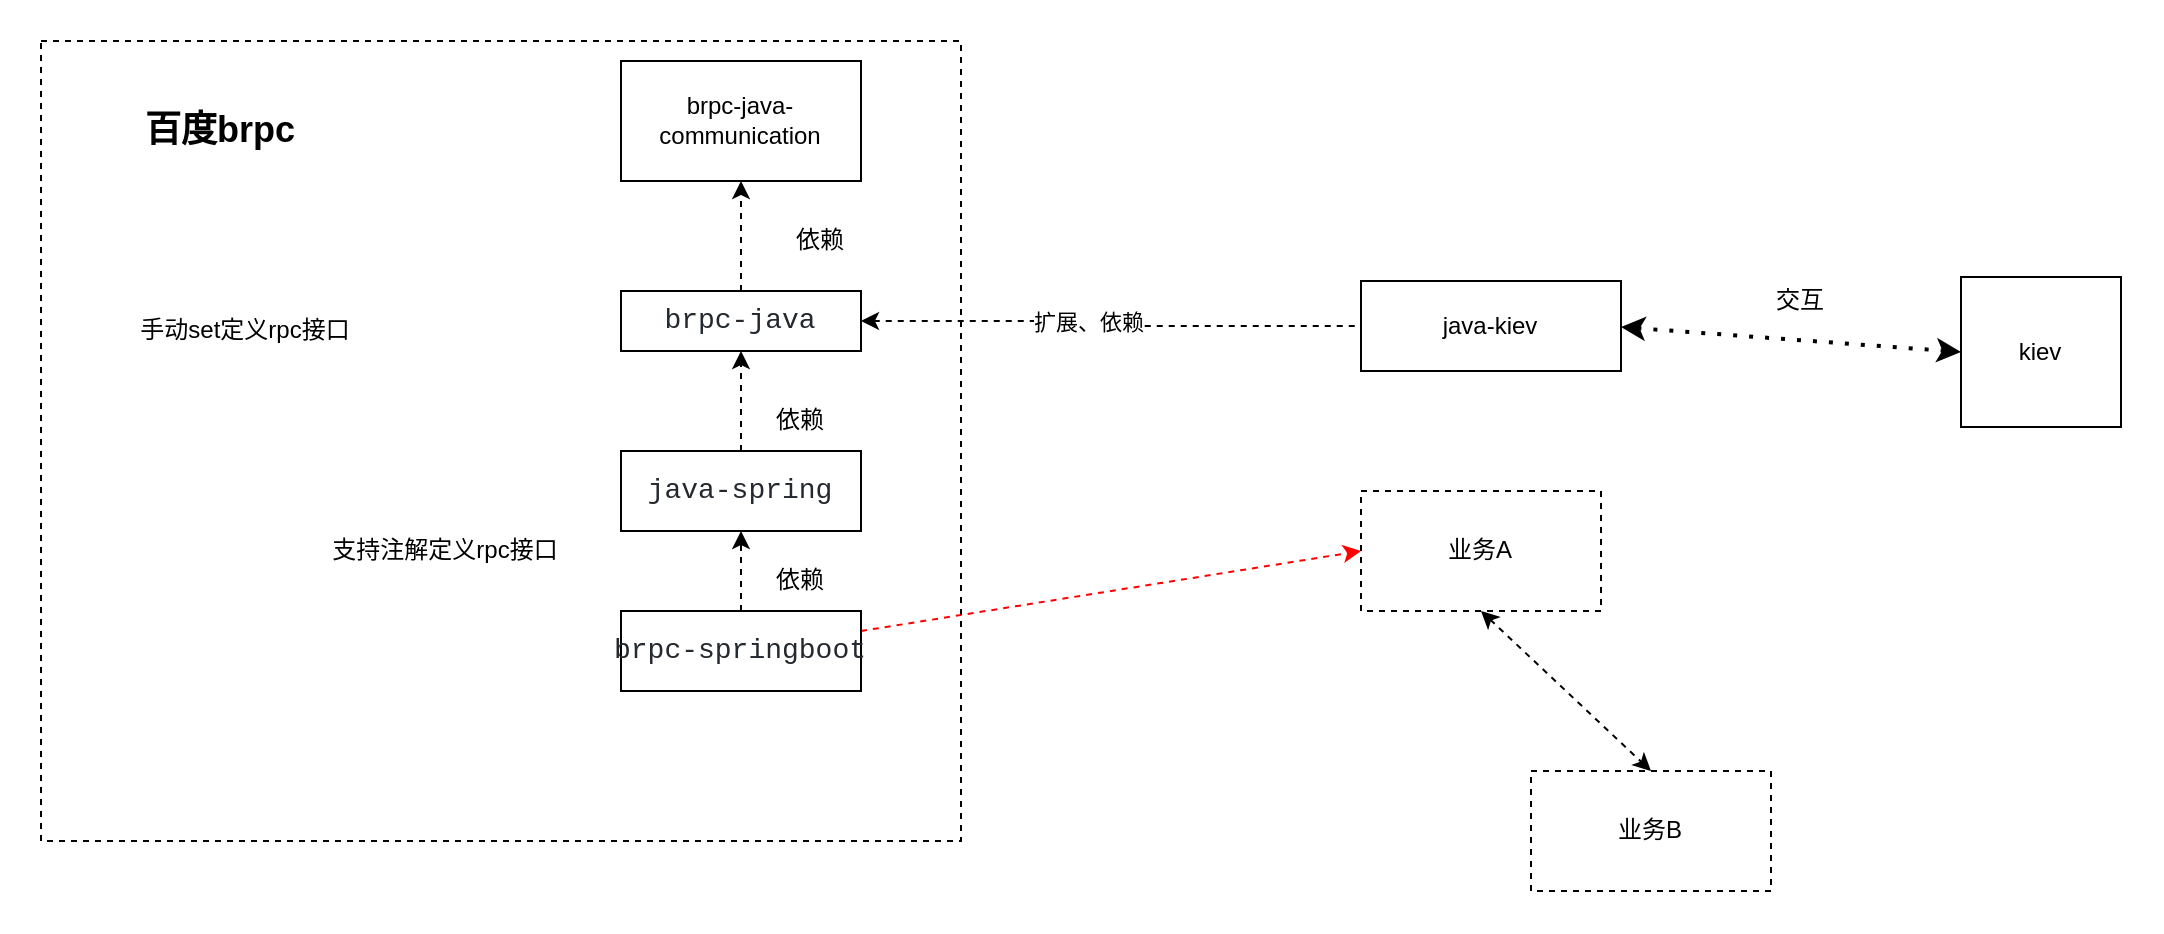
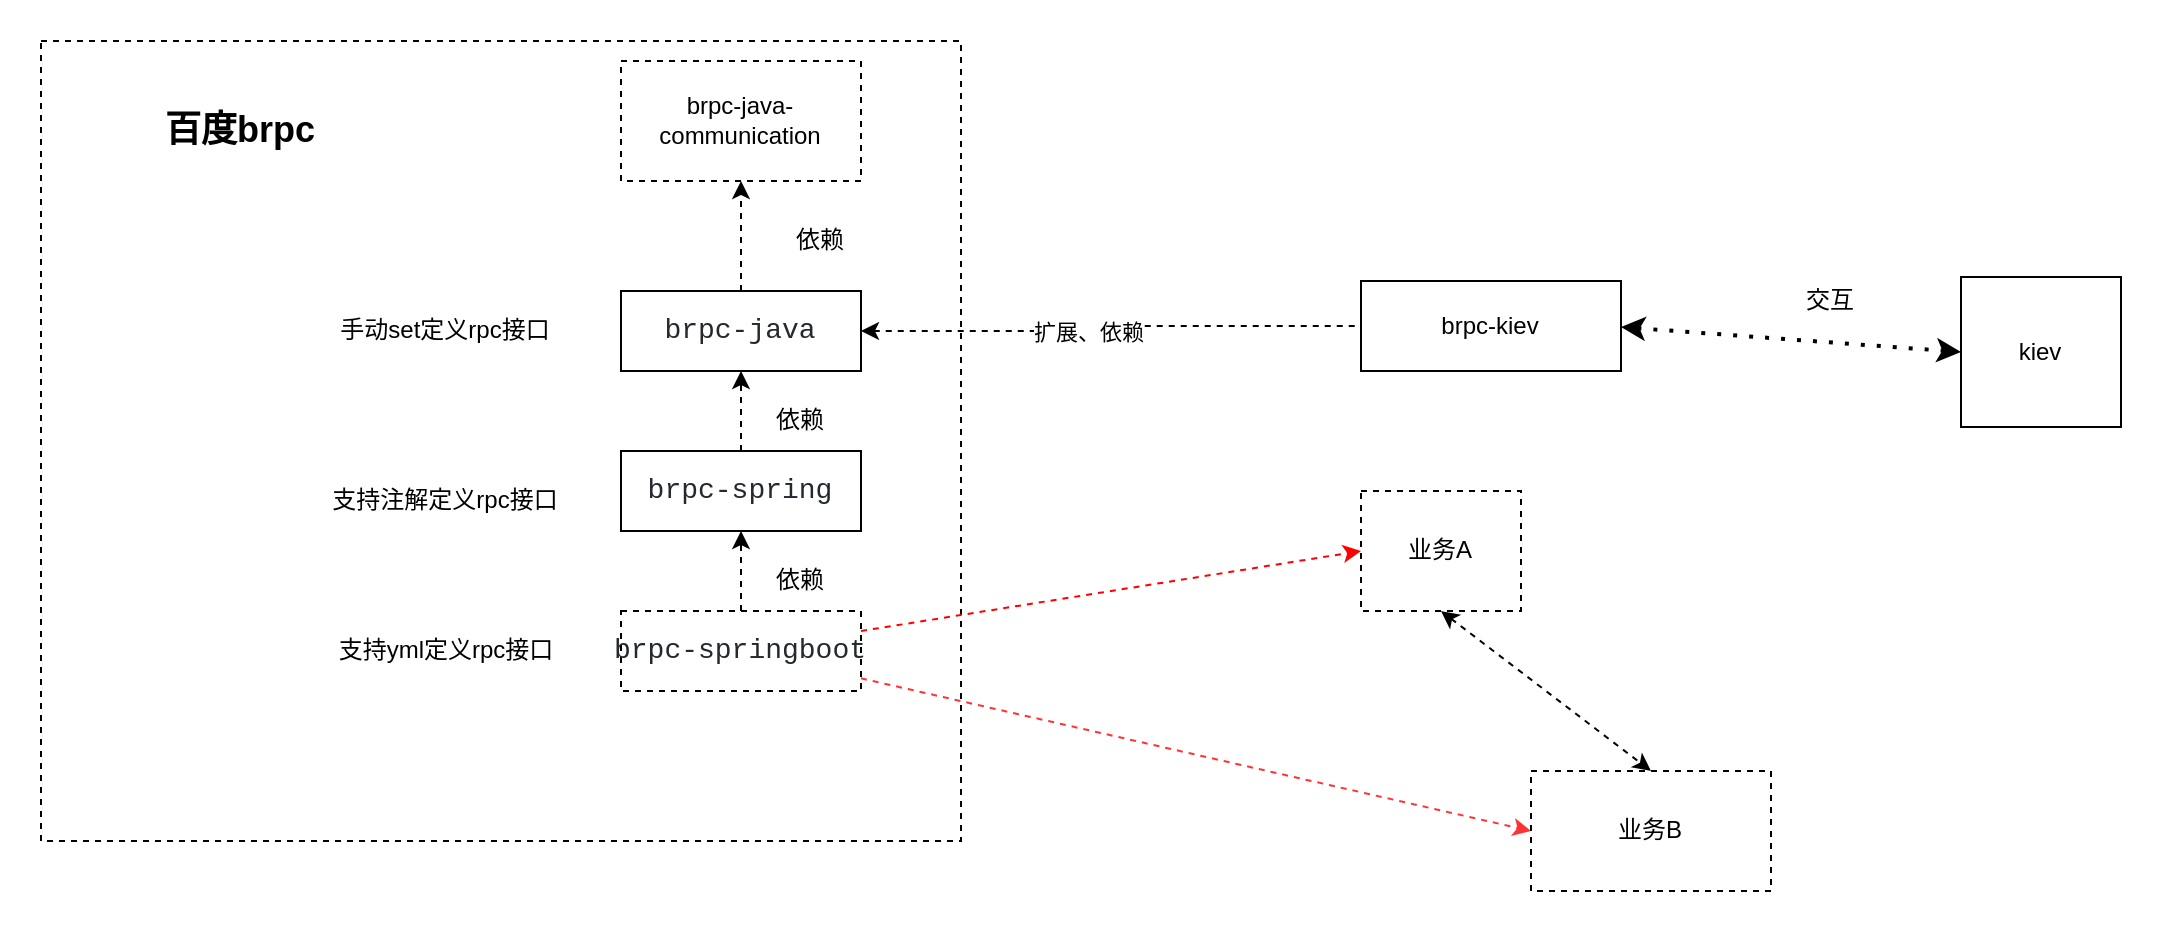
node "brpc-java-communication": style solid -> dashed
node "百度brpc": moved (221, 131) -> (241, 131)
node "交互": moved (1801, 301) -> (1831, 301)
node "brpc-java": size 240x60 -> 240x80
node "java-kiev": label "java-kiev" -> "brpc-kiev"
node "手动set定义rpc接口": moved (246, 331) -> (446, 331)
node "java-spring": label "java-spring" -> "brpc-spring"
node "支持注解定义rpc接口": moved (446, 551) -> (446, 501)
node "业务A": size 240x120 -> 160x120
node "支持yml定义rpc接口": added
node "brpc-springboot": style solid -> dashed
edge "brpc-springboot" -> "业务B": added
